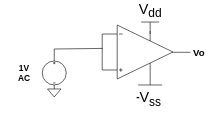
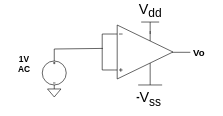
node "1V AC": moved (24, 73) -> (24, 64)
